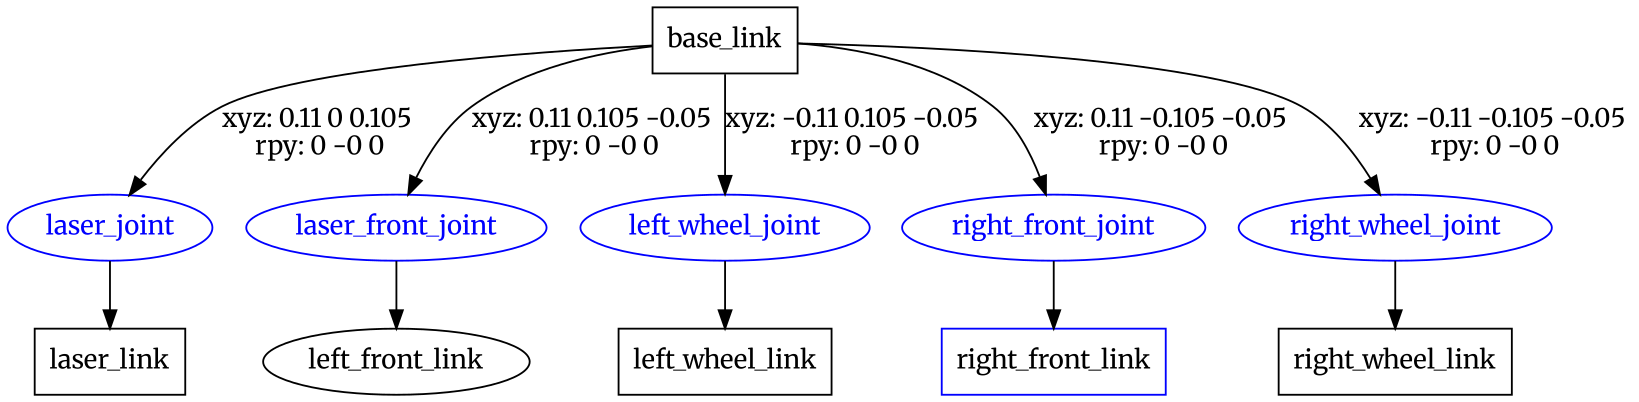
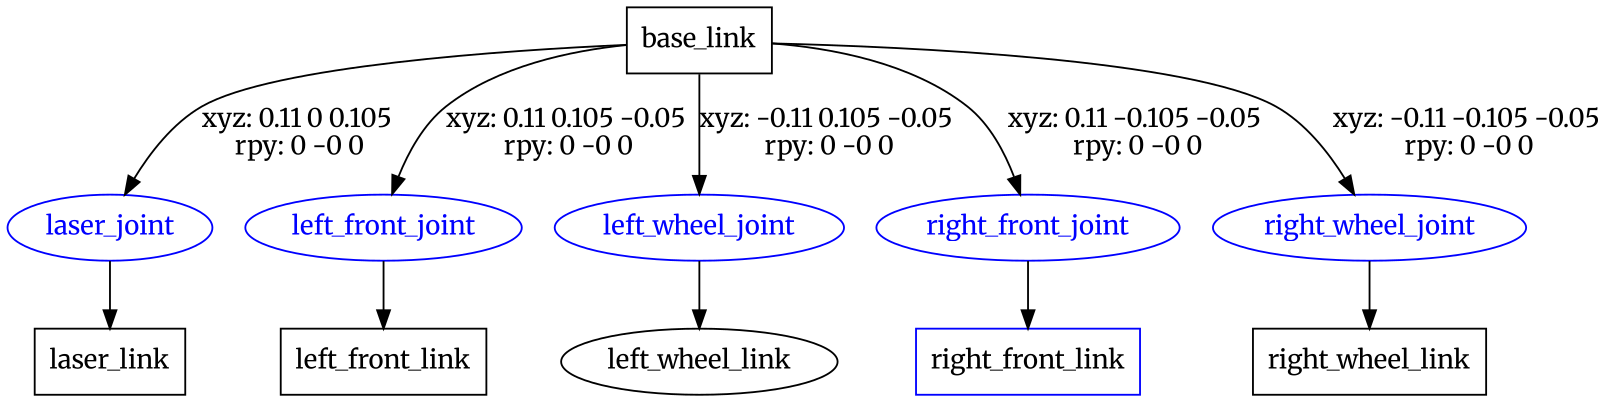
node "laser_front_joint": label "laser_front_joint" -> "left_front_joint"
node "left_front_link": shape ellipse -> box
node "left_wheel_link": shape box -> ellipse
